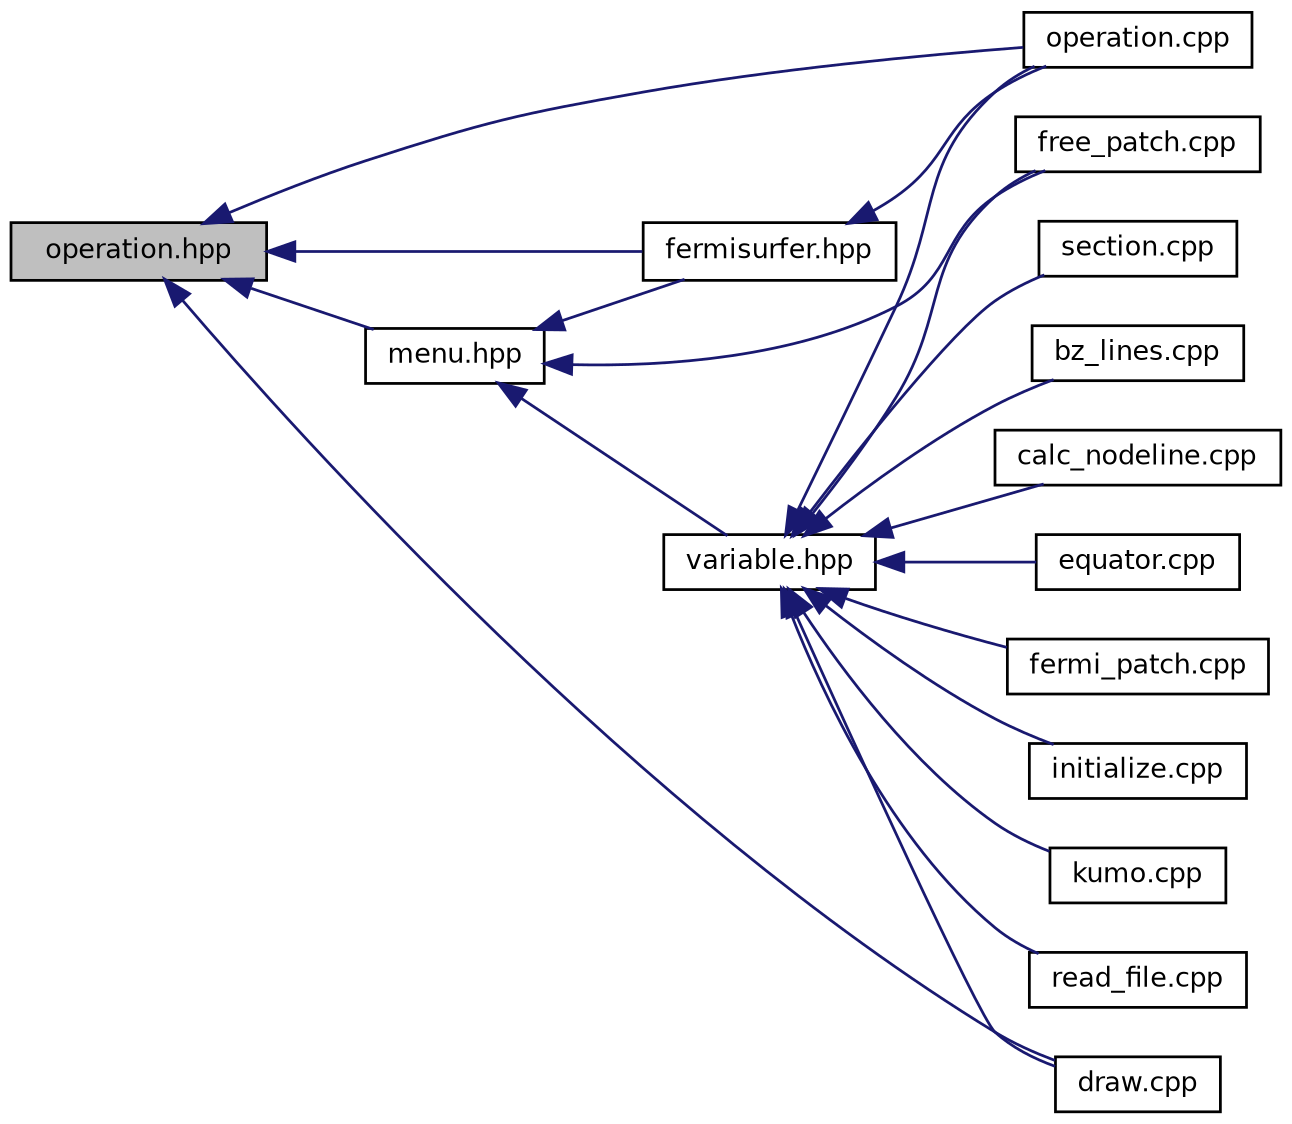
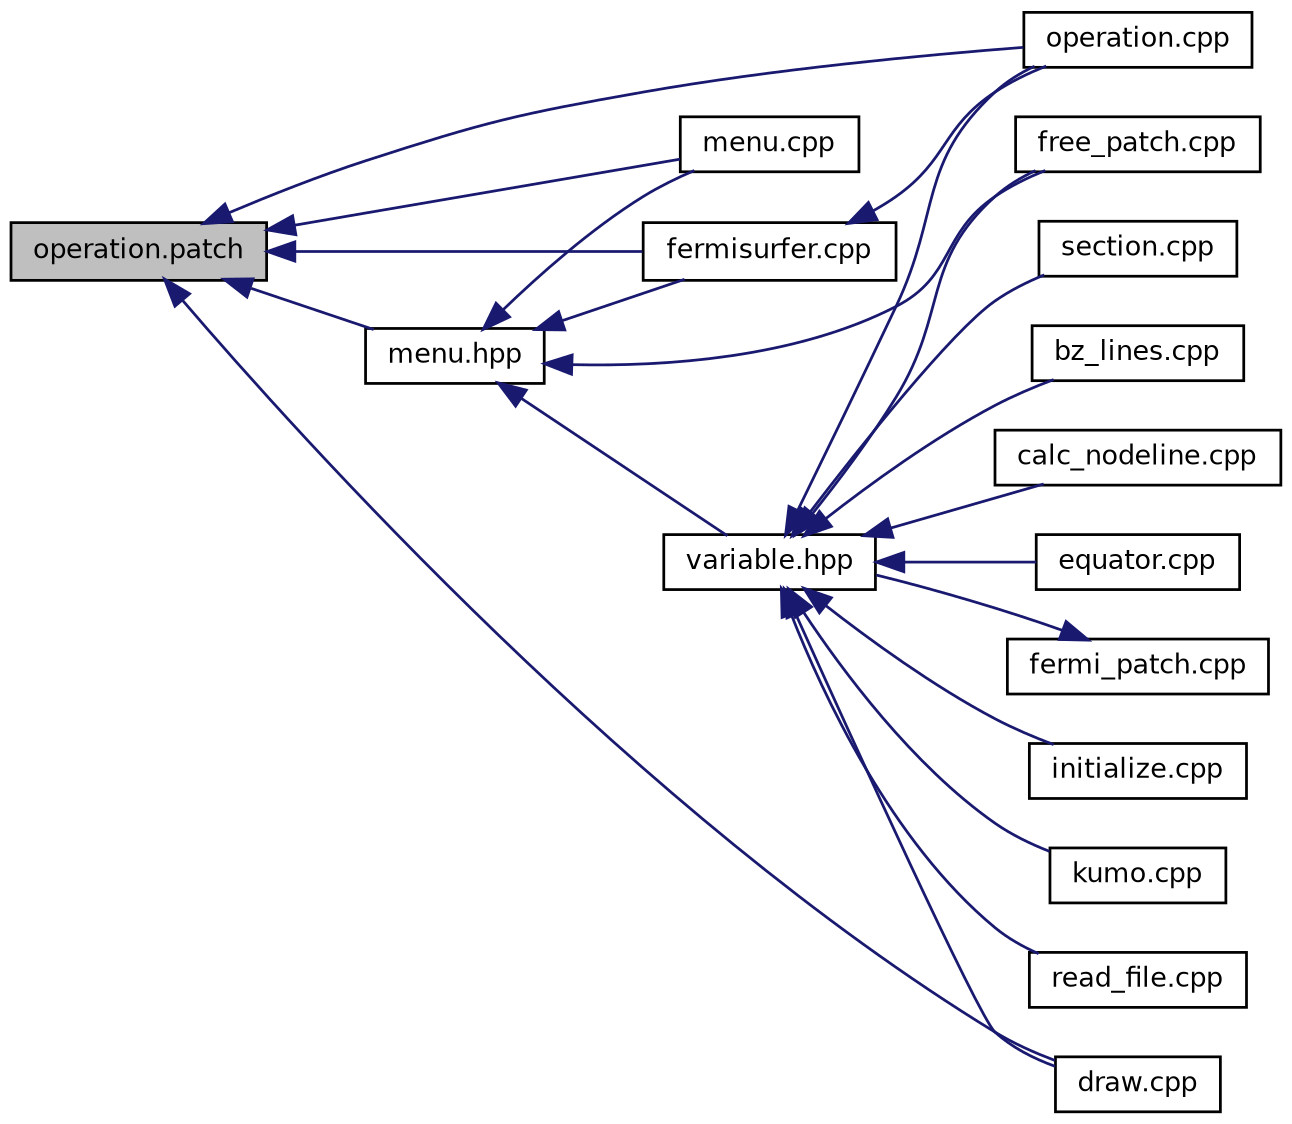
node "menu.cpp": added
node "operation.hpp": label "operation.hpp" -> "operation.patch"
node "fermisurfer.hpp": label "fermisurfer.hpp" -> "fermisurfer.cpp"
edge "fermi_patch.cpp" -> "variable.hpp": reversed
